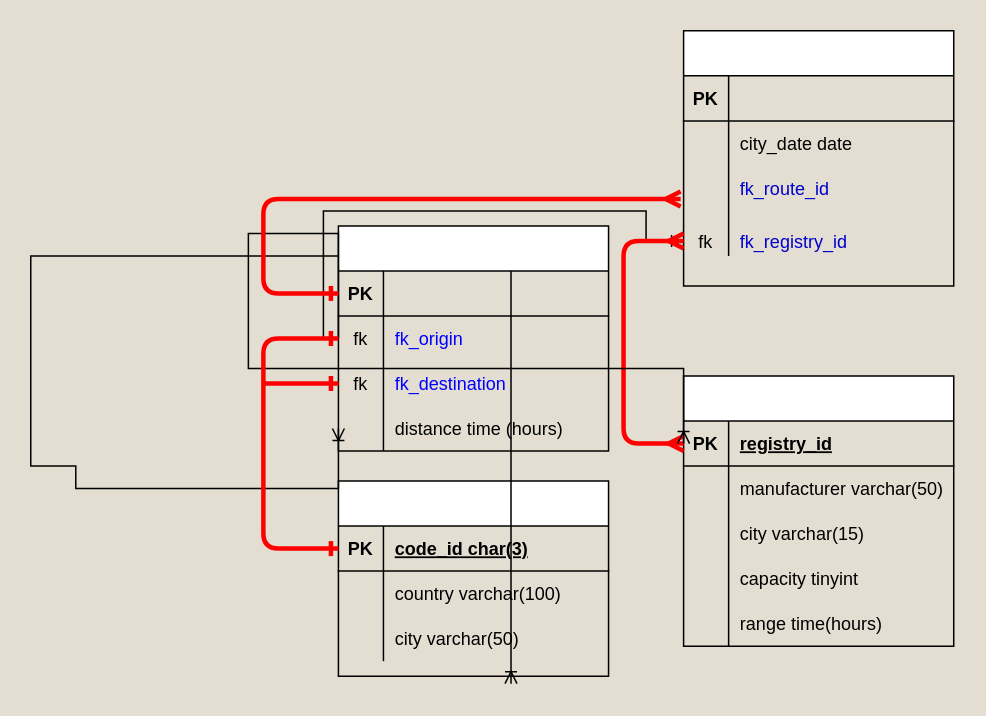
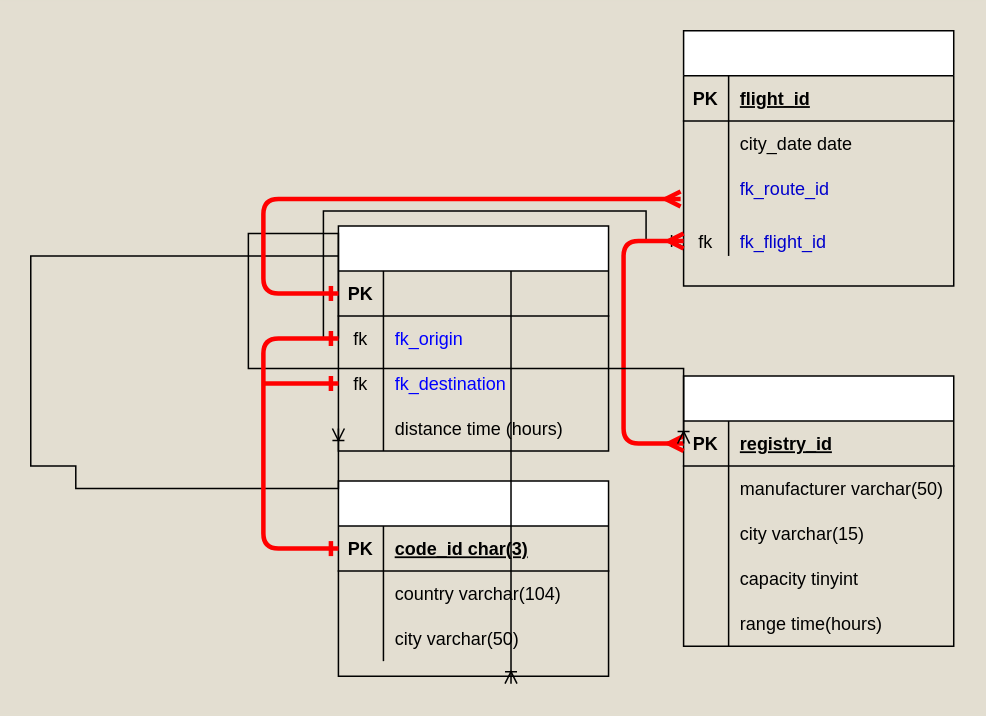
node "flight_id": added
node "fk_registry_id": label "fk_registry_id" -> "fk_flight_id"
node "country varchar(100)": label "country varchar(100)" -> "country varchar(104)"
